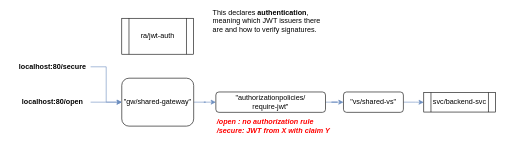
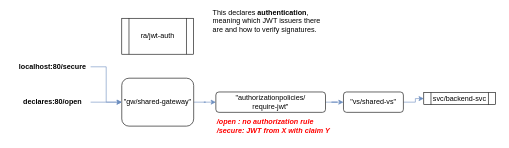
node "localhost:80/open": label "localhost:80/open" -> "declares:80/open"
node "svc/backend-svc": size 72x20 -> 72x12
